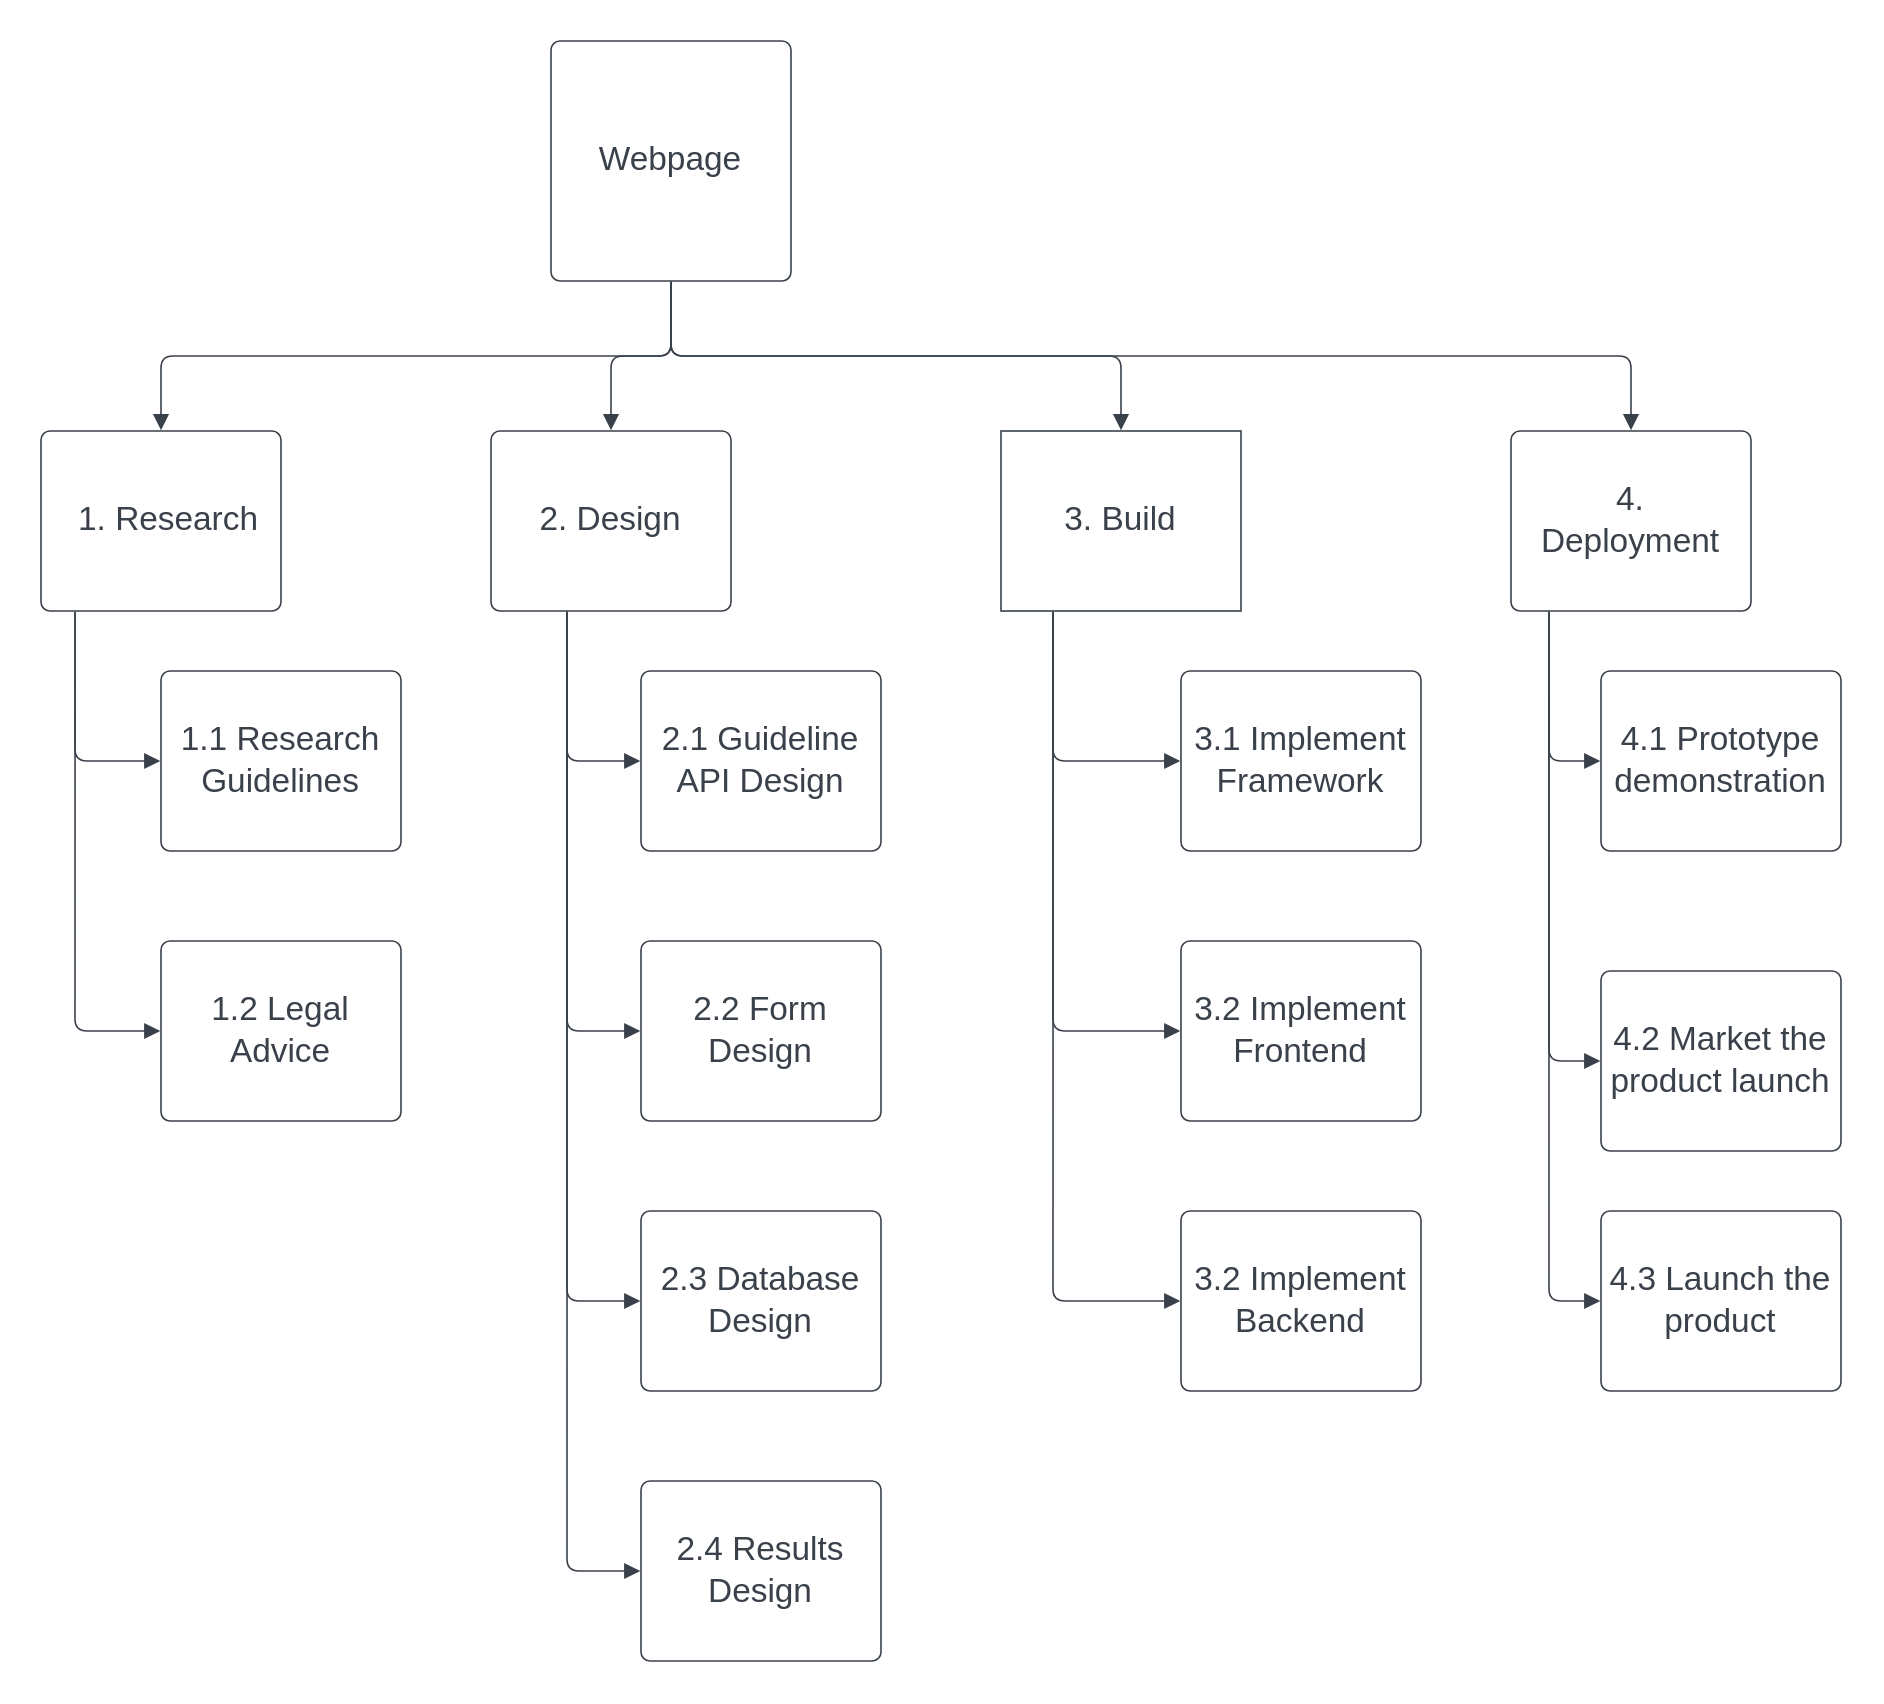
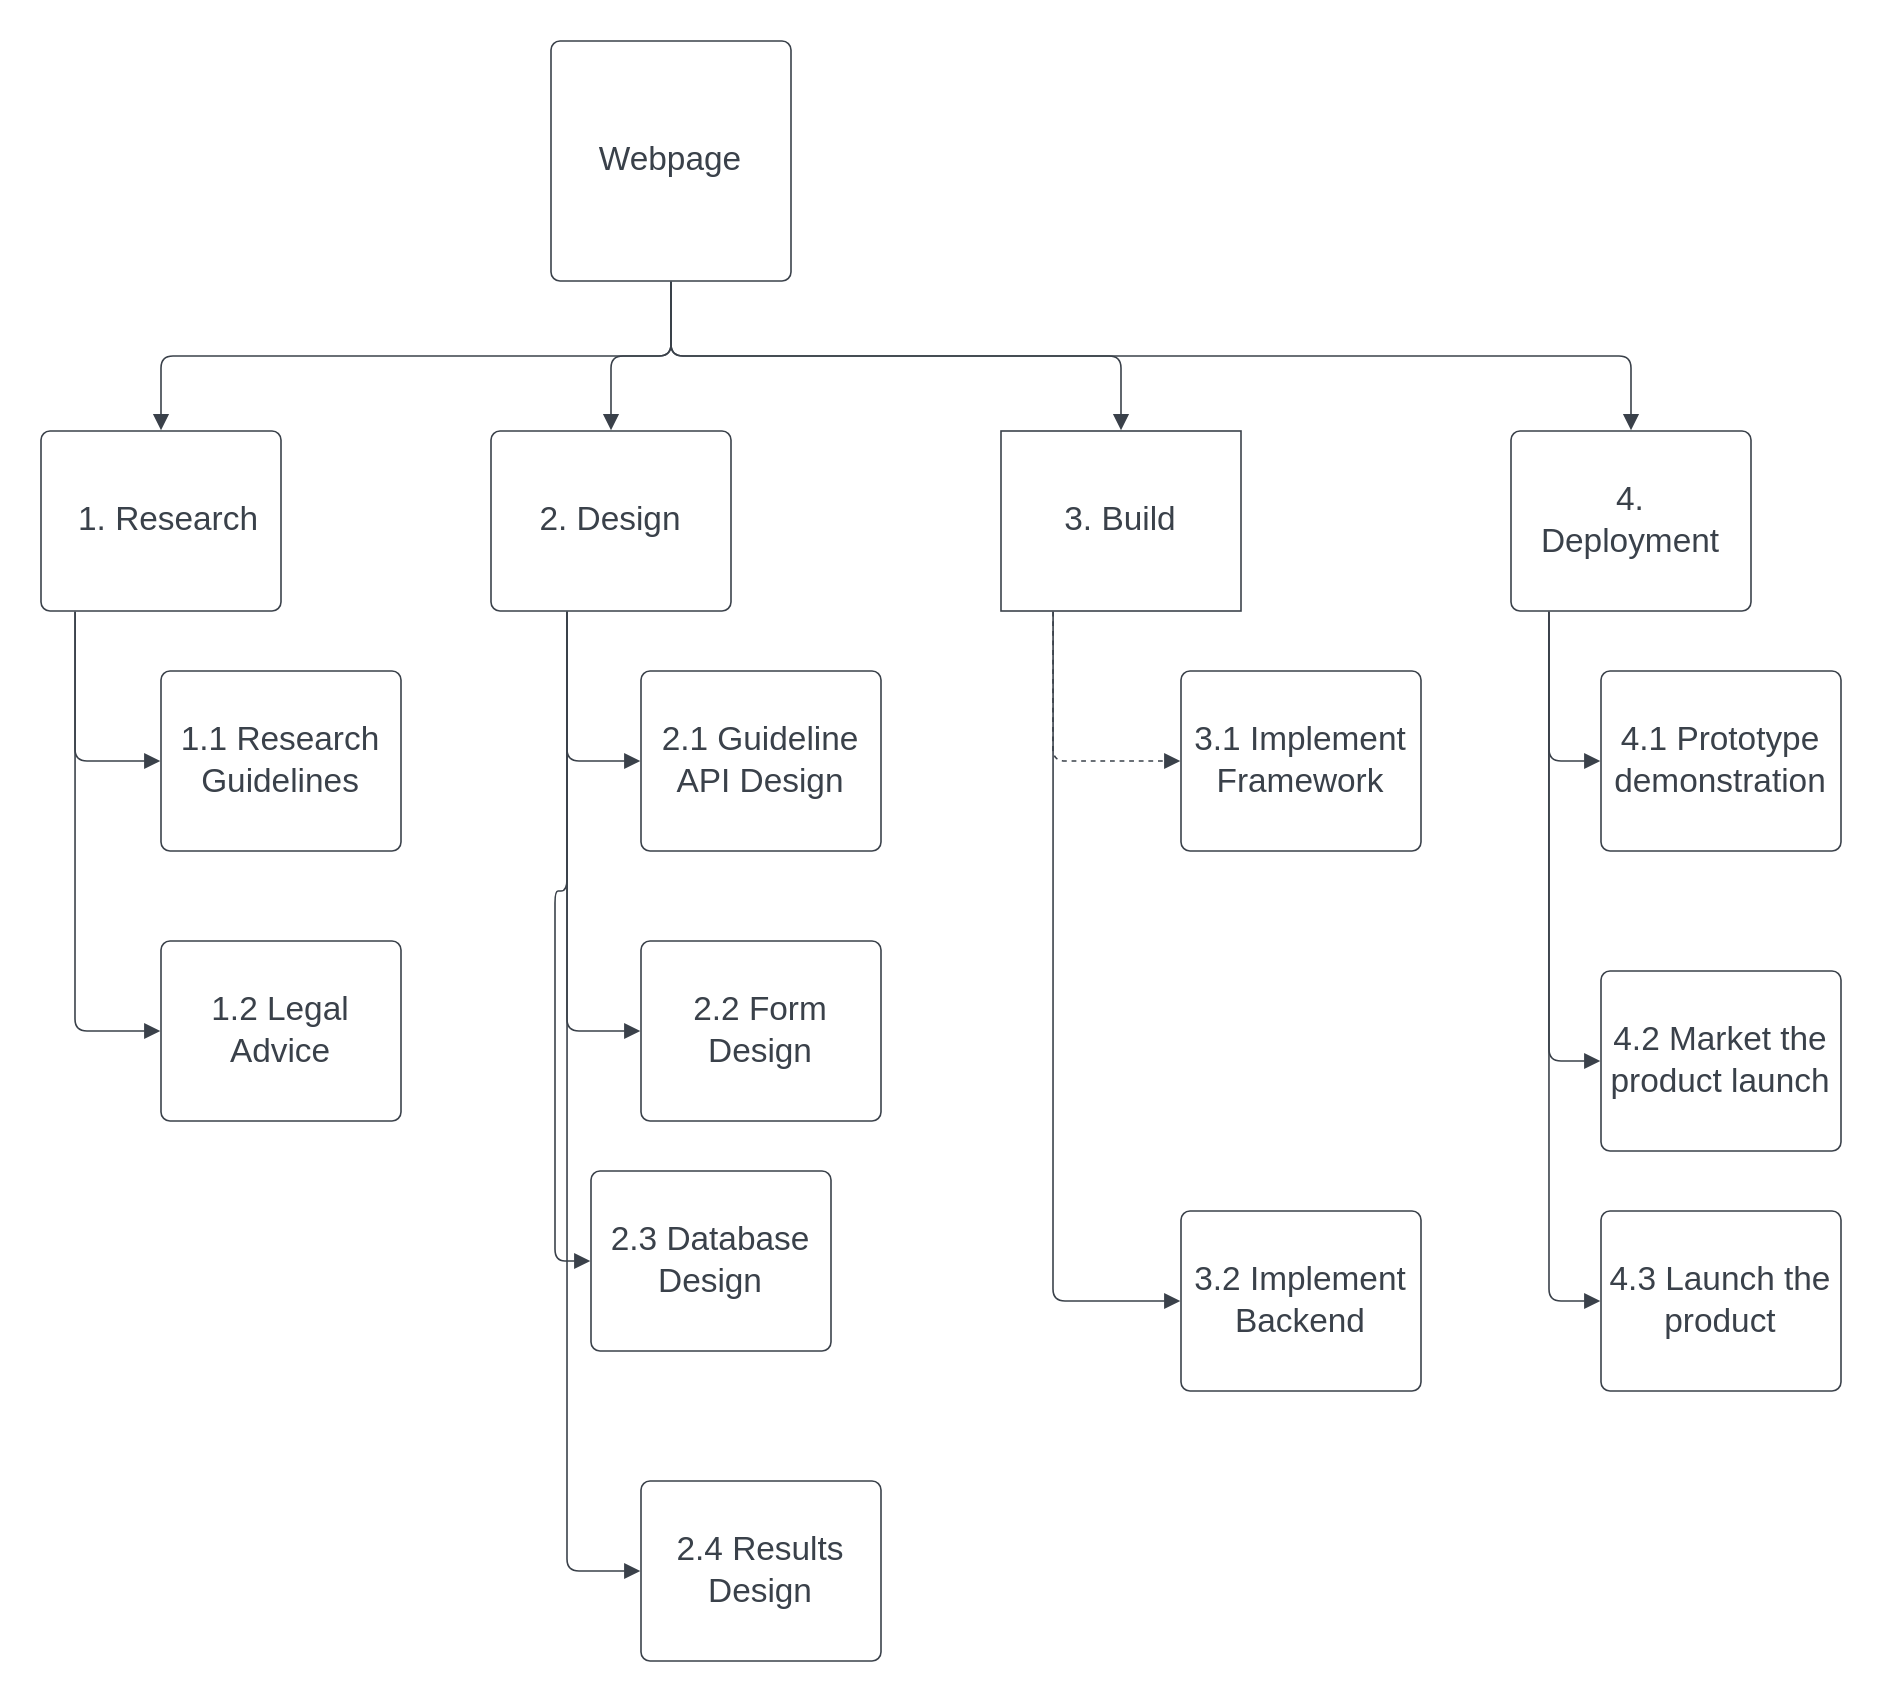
edge "3. Build" -> "3.1 Implement Framework": style solid -> dashed
edge "3. Build" -> "3.2 Implement Frontend": removed
node "3.2 Implement Frontend": removed
node "2.3 Database Design": moved (761, 1301) -> (711, 1261)
